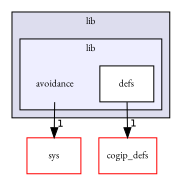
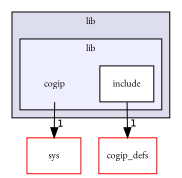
node "avoidance": label "avoidance" -> "cogip"
node "defs": label "defs" -> "include"
